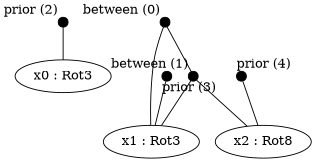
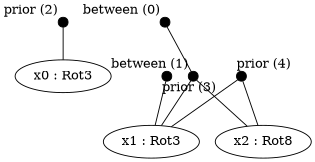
edge "between (0)" -- "x1 : Rot3": now "prior (4)" -- "x1 : Rot3"
